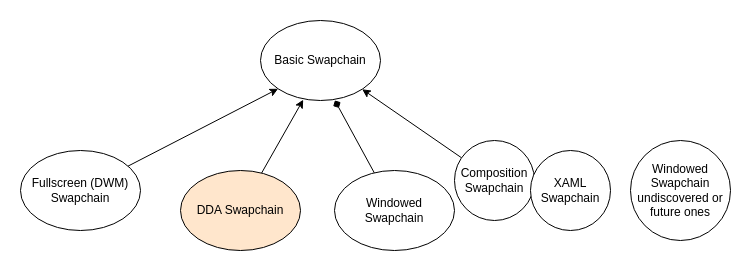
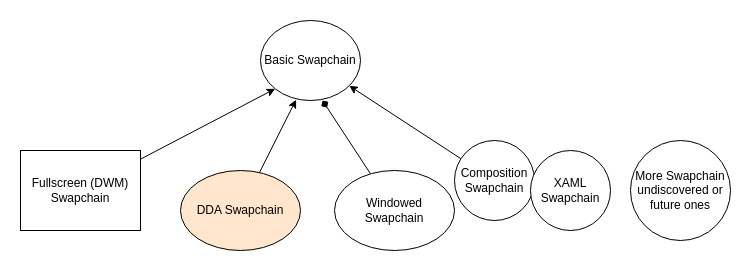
node "Basic Swapchain": size 120x80 -> 100x80
node "Fullscreen (DWM) Swapchain": shape ellipse -> rectangle
node "Windowed Swapchain undiscovered or future ones": label "Windowed Swapchain undiscovered or future ones" -> "More Swapchain undiscovered or future ones"
